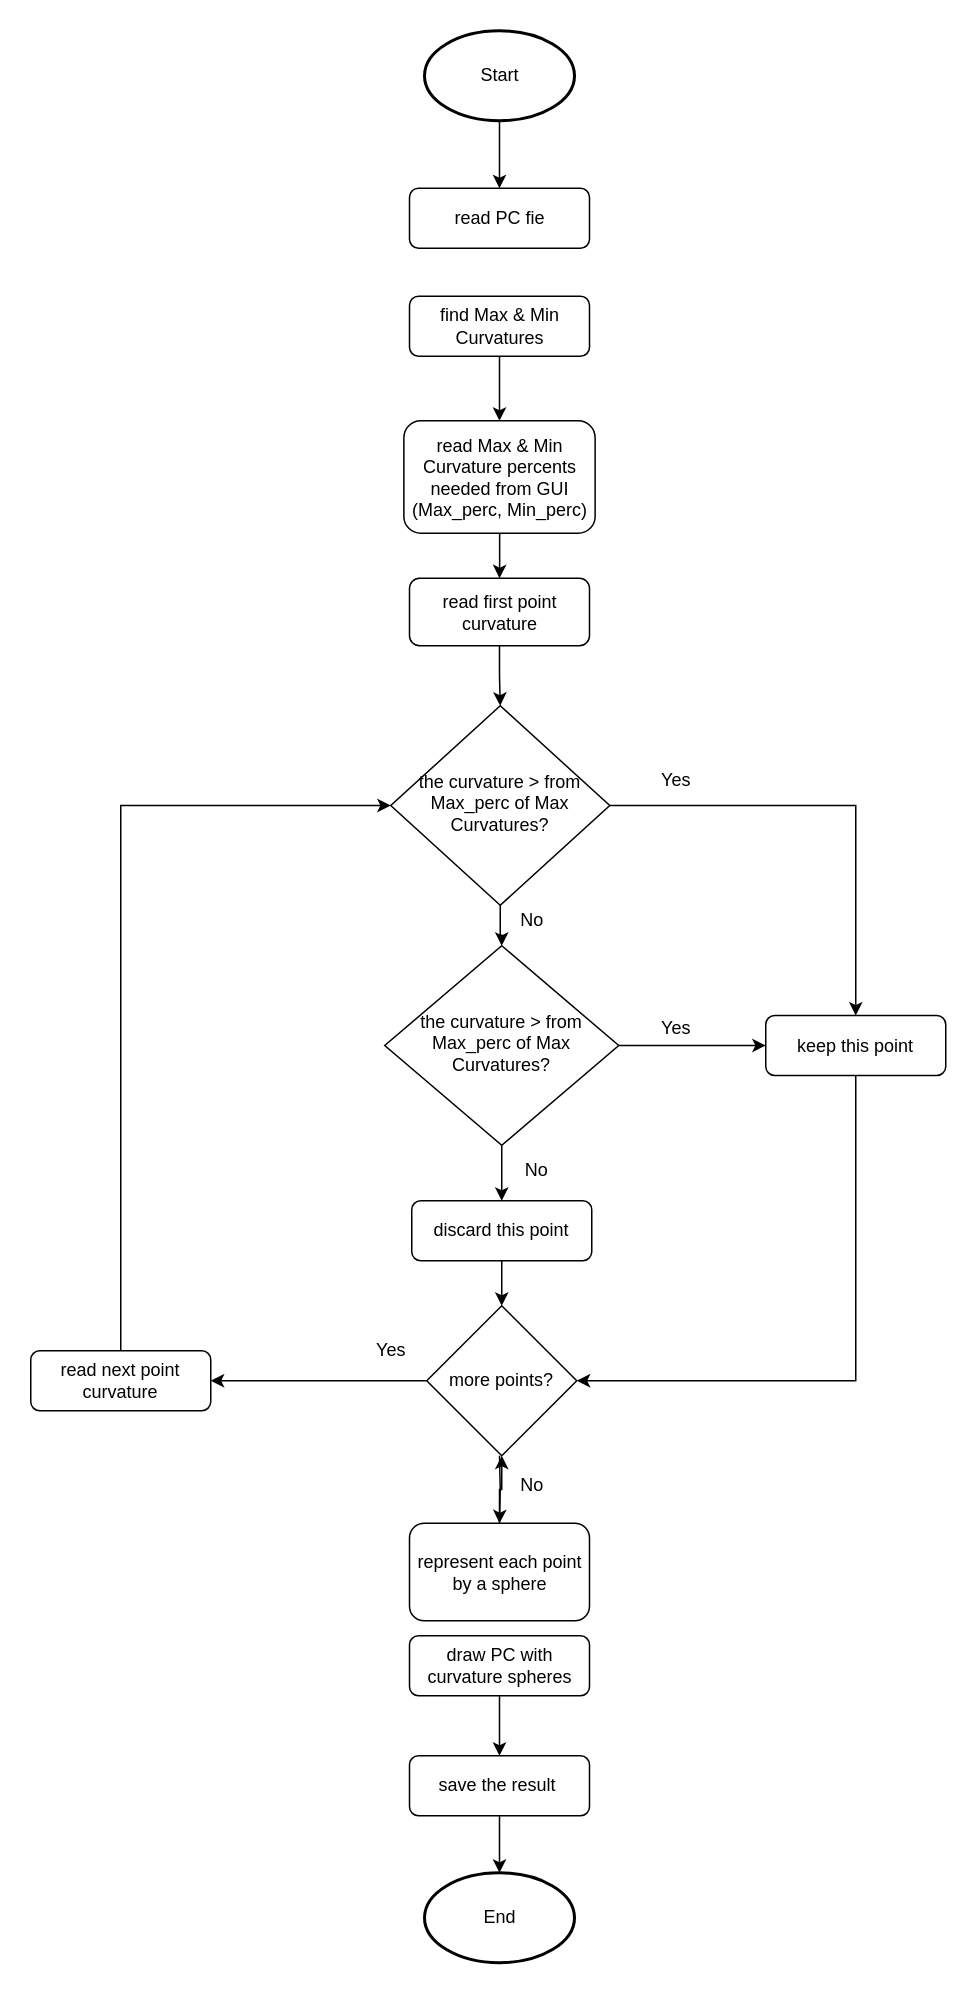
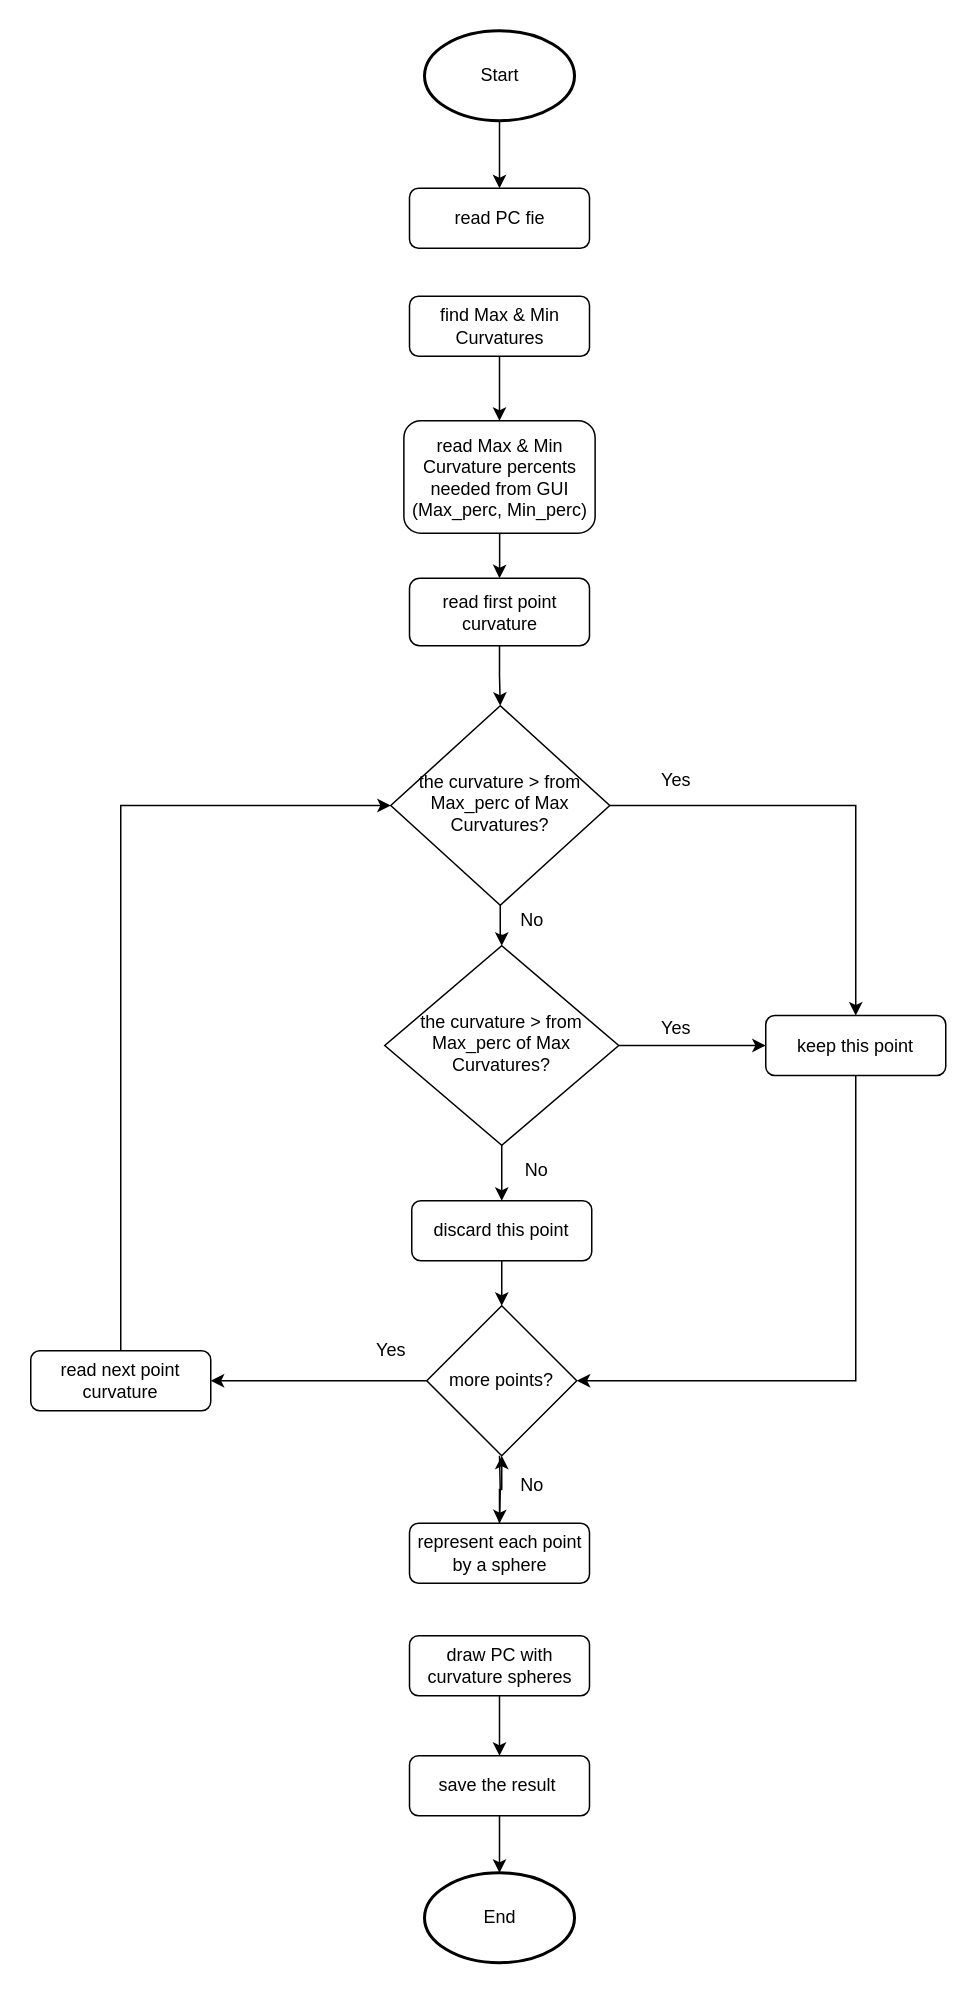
node "represent each point by a sphere": size 180x98 -> 180x60
